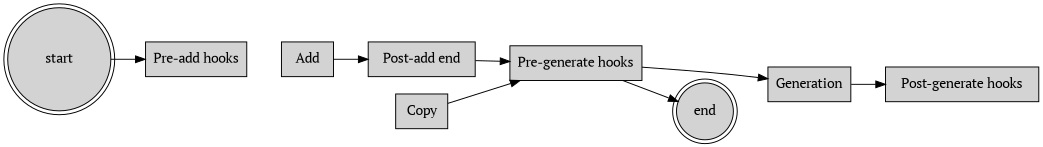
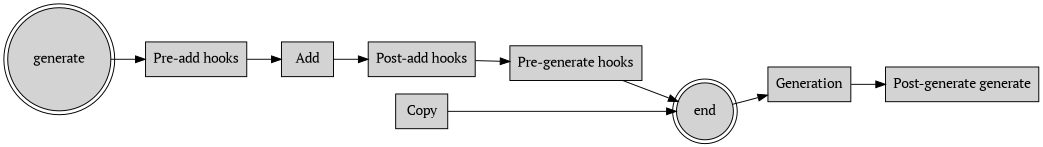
node "start": label "start" -> "generate"
edge "Pre-add hooks" -> "Add": added
node "Post-add end": label "Post-add end" -> "Post-add hooks"
edge "Pre-generate hooks" -> "Generation": now "end" -> "Generation"
node "Post-generate hooks": label "Post-generate hooks" -> "Post-generate generate"
edge "Copy" -> "Pre-generate hooks": now "Copy" -> "end"
